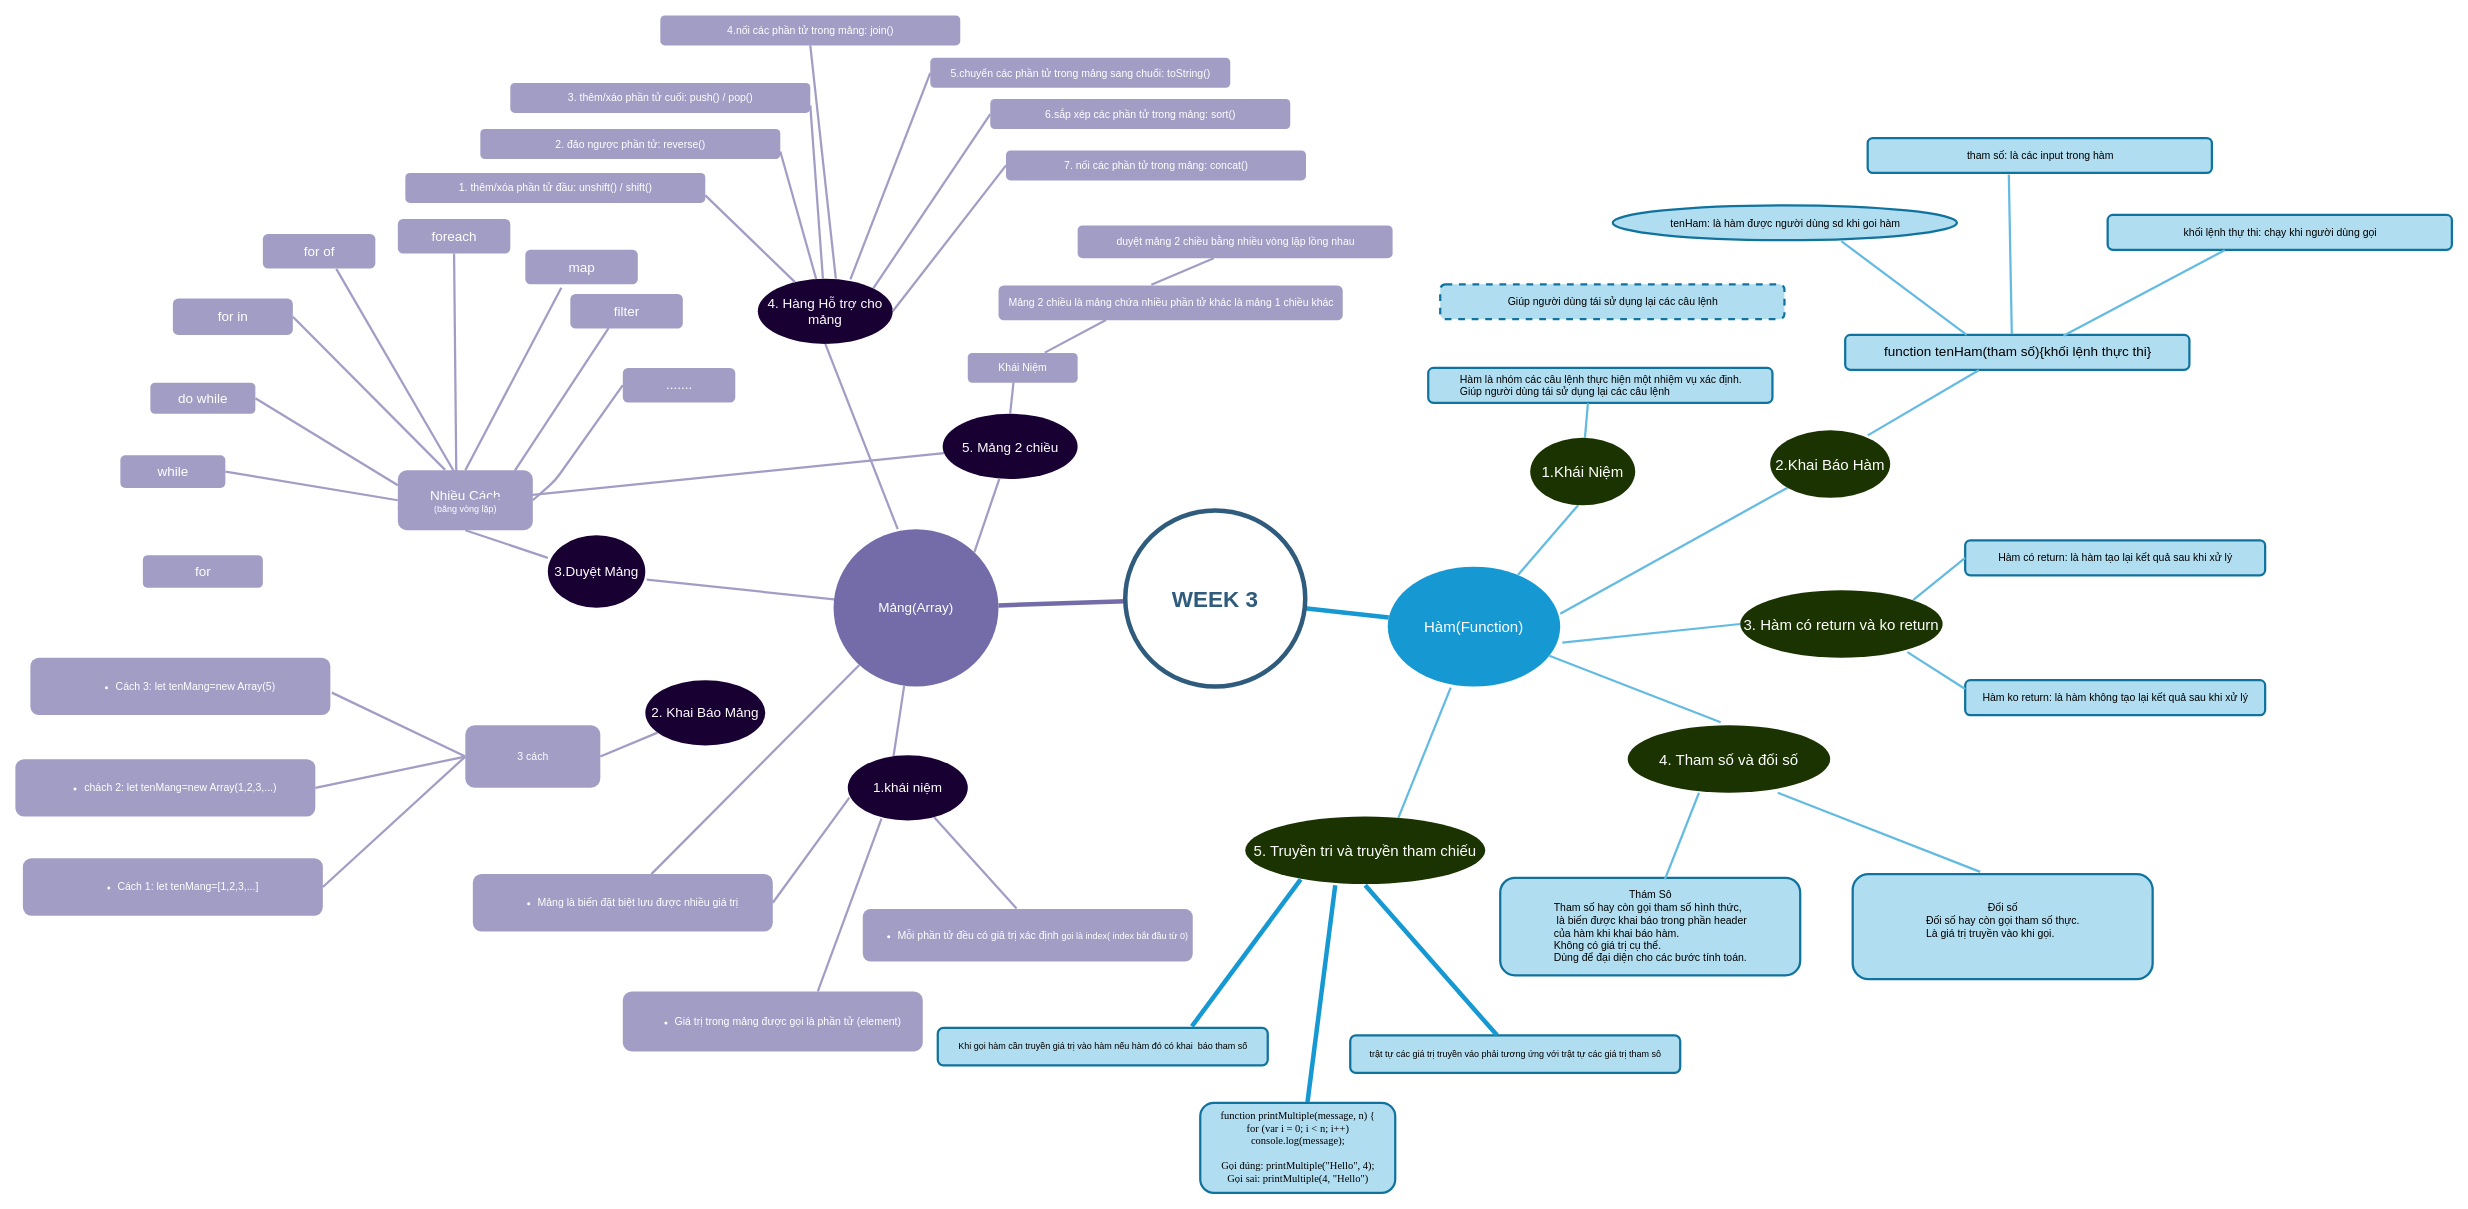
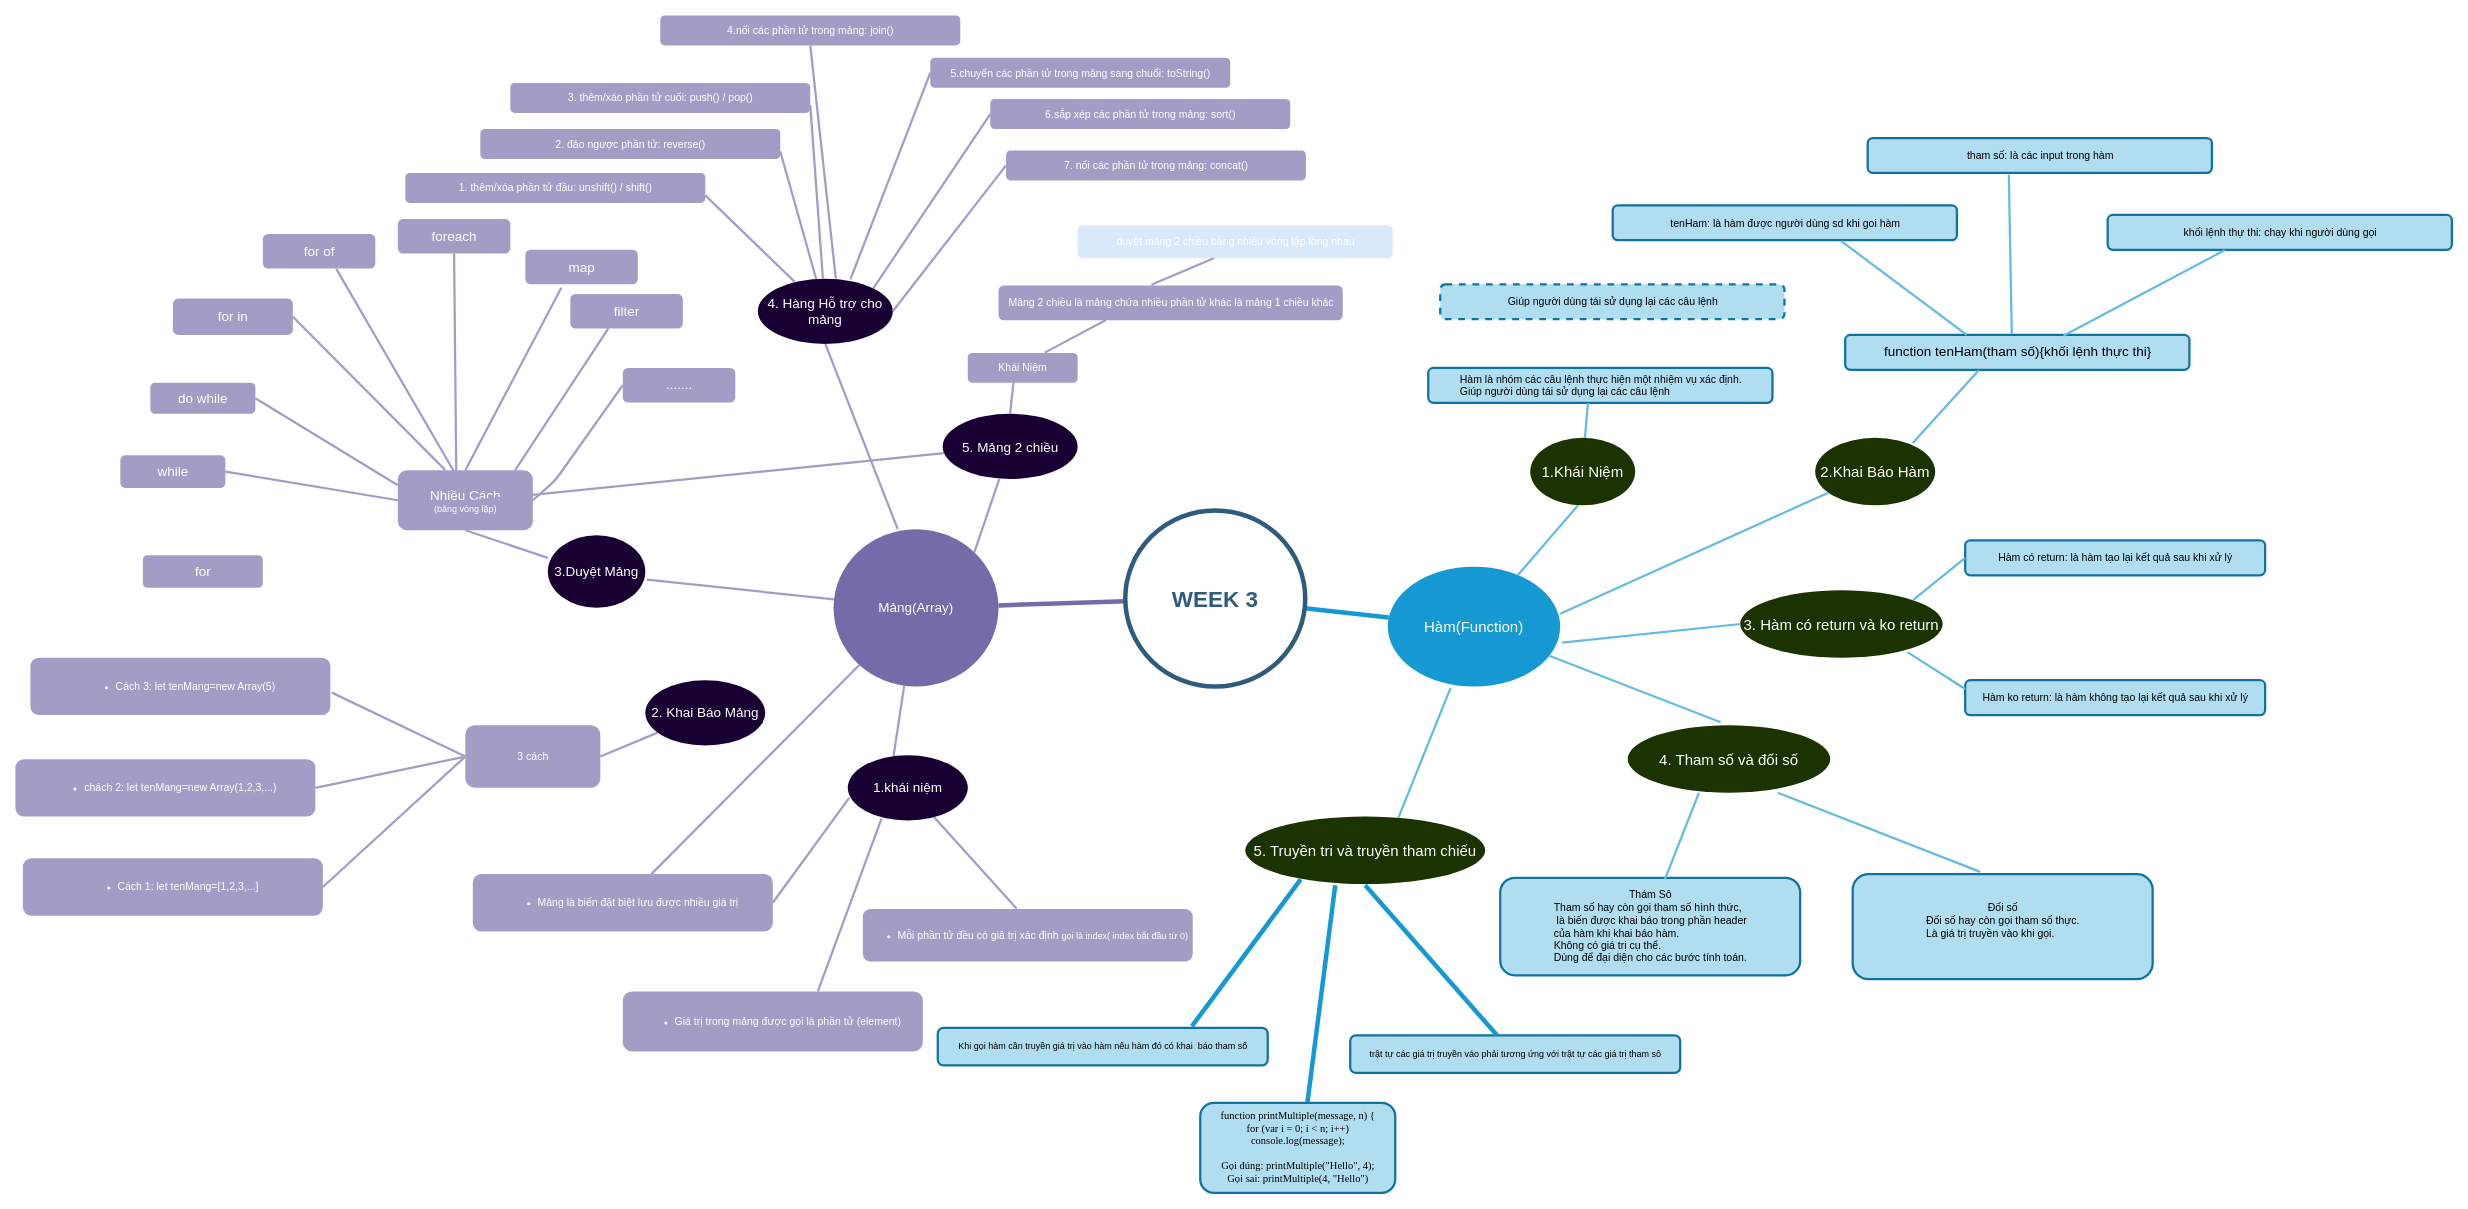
node "tenHam: là hàm được người dùng sd khi goi hàm": shape ellipse -> rounded rectangle
node "duyệt mảng 2 chiều bằng nhiều vòng lặp lồng nhau": fillcolor #a29dc5 -> #dae8fc
node "2.Khai Báo Hàm": moved (1830, 464) -> (1875, 472)
